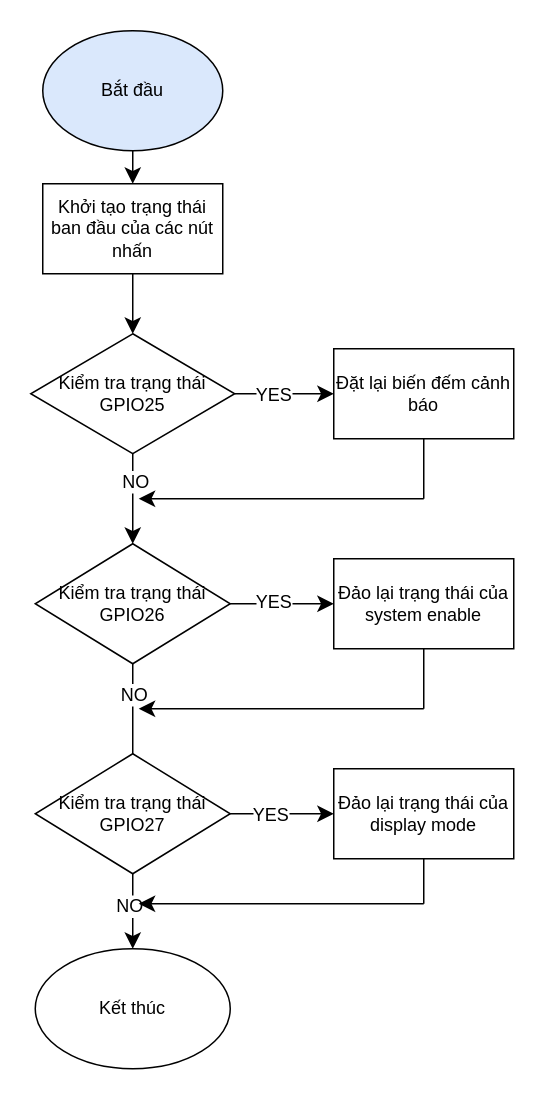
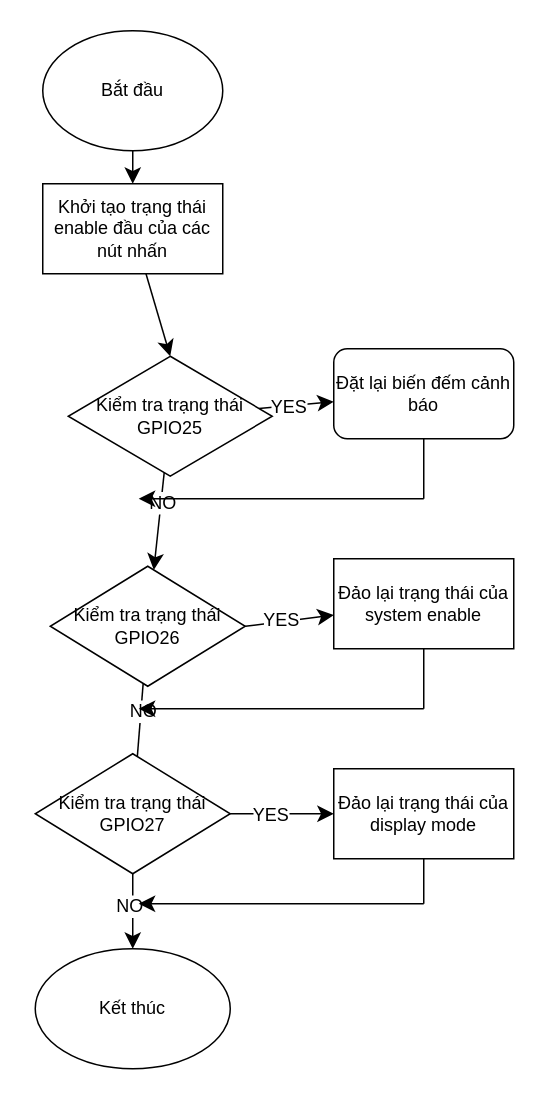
node "Bắt đầu": fillcolor #dae8fc -> #ffffff
node "Khởi tạo trạng thái ban đầu của các nút nhấn": label "Khởi tạo trạng thái ban đầu của các nút nhấn" -> "Khởi tạo trạng thái enable đầu của các nút nhấn"
node "Kiểm tra trạng thái GPIO25": moved (133, 394) -> (170, 416)
node "Đặt lại biến đếm cảnh báo": shape rectangle -> rounded rectangle
node "Kiểm tra trạng thái GPIO26": moved (133, 604) -> (148, 626)
